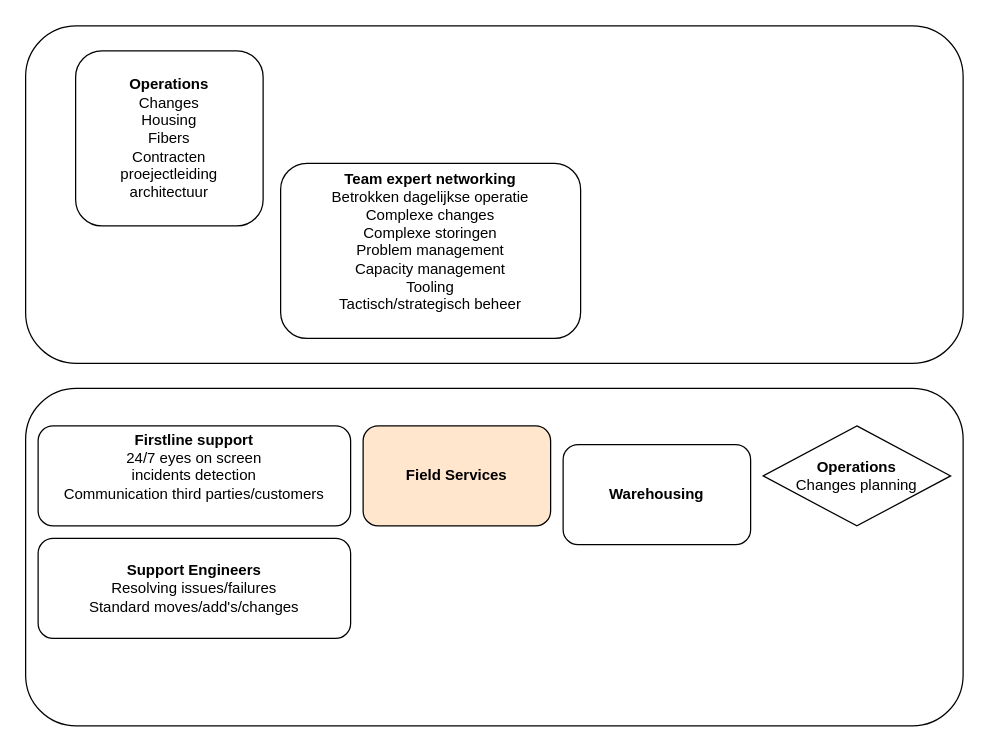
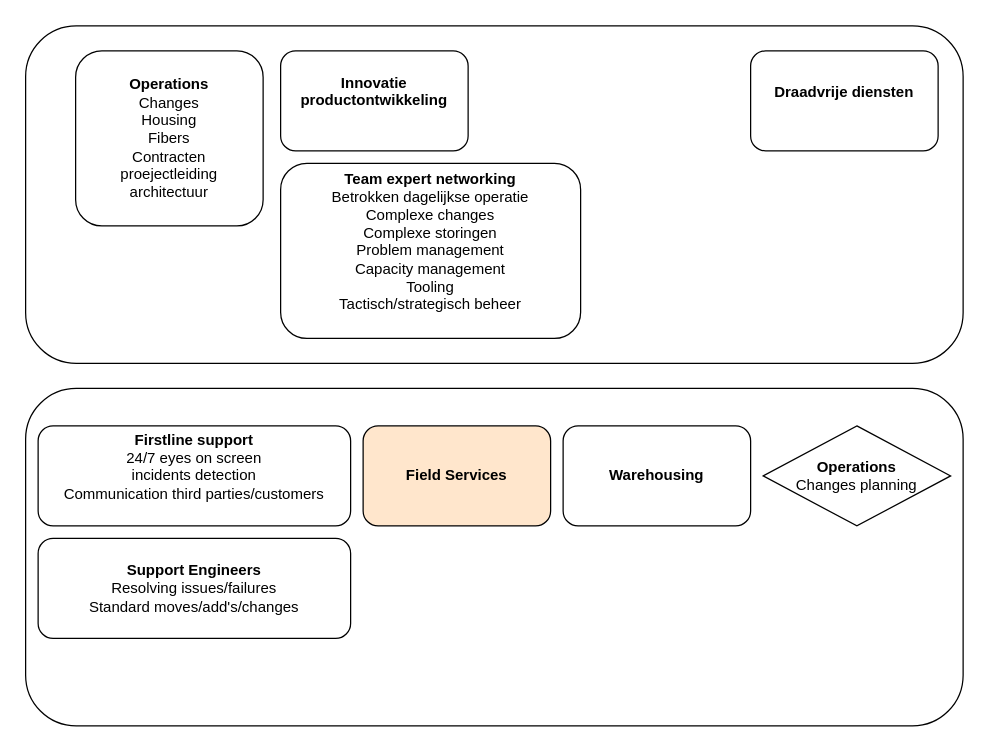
node "Innovatie productontwikkeling": added
node "Draadvrije diensten": added
node "Warehousing": moved (657, 494) -> (657, 476)
